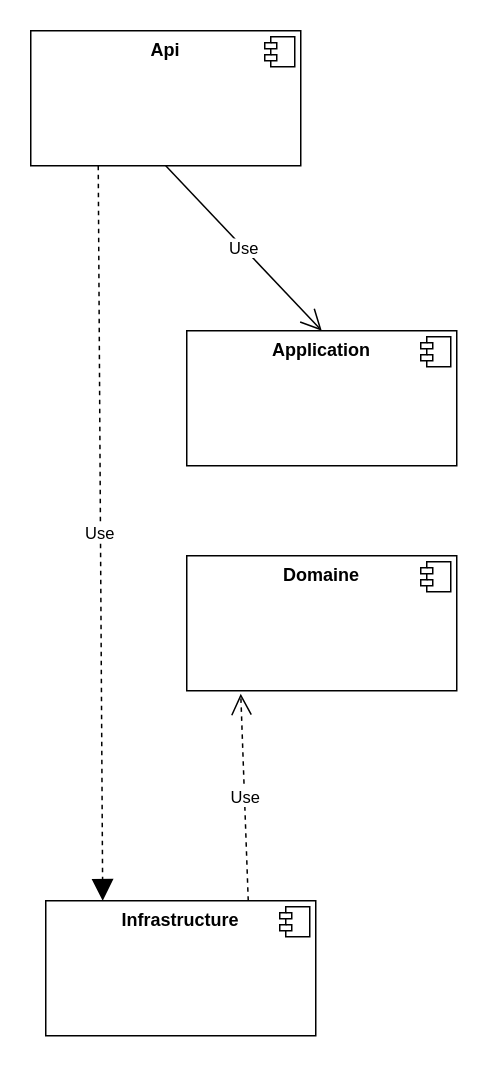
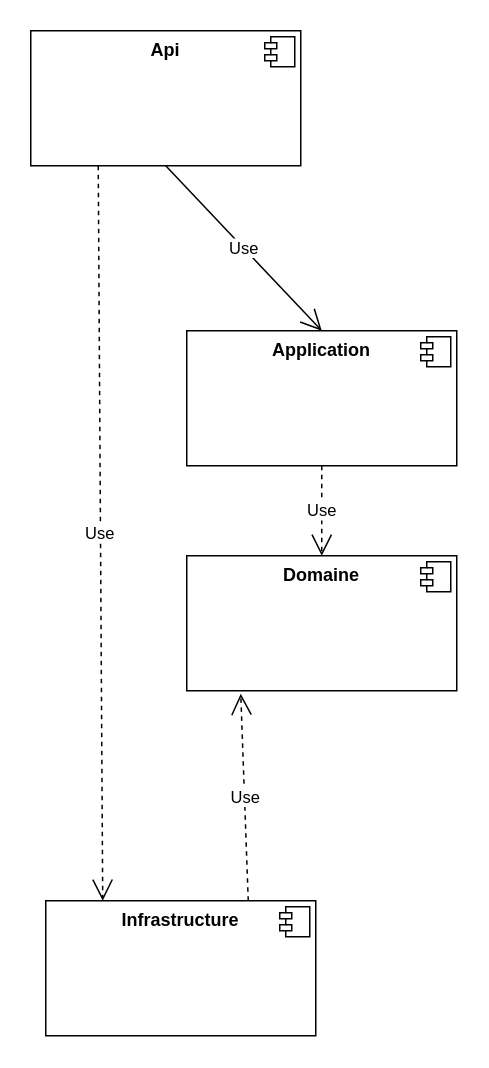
edge "Application" -> "Domaine": added, label "Use"
edge "Api" -> "Infrastructure": arrowhead block -> open
